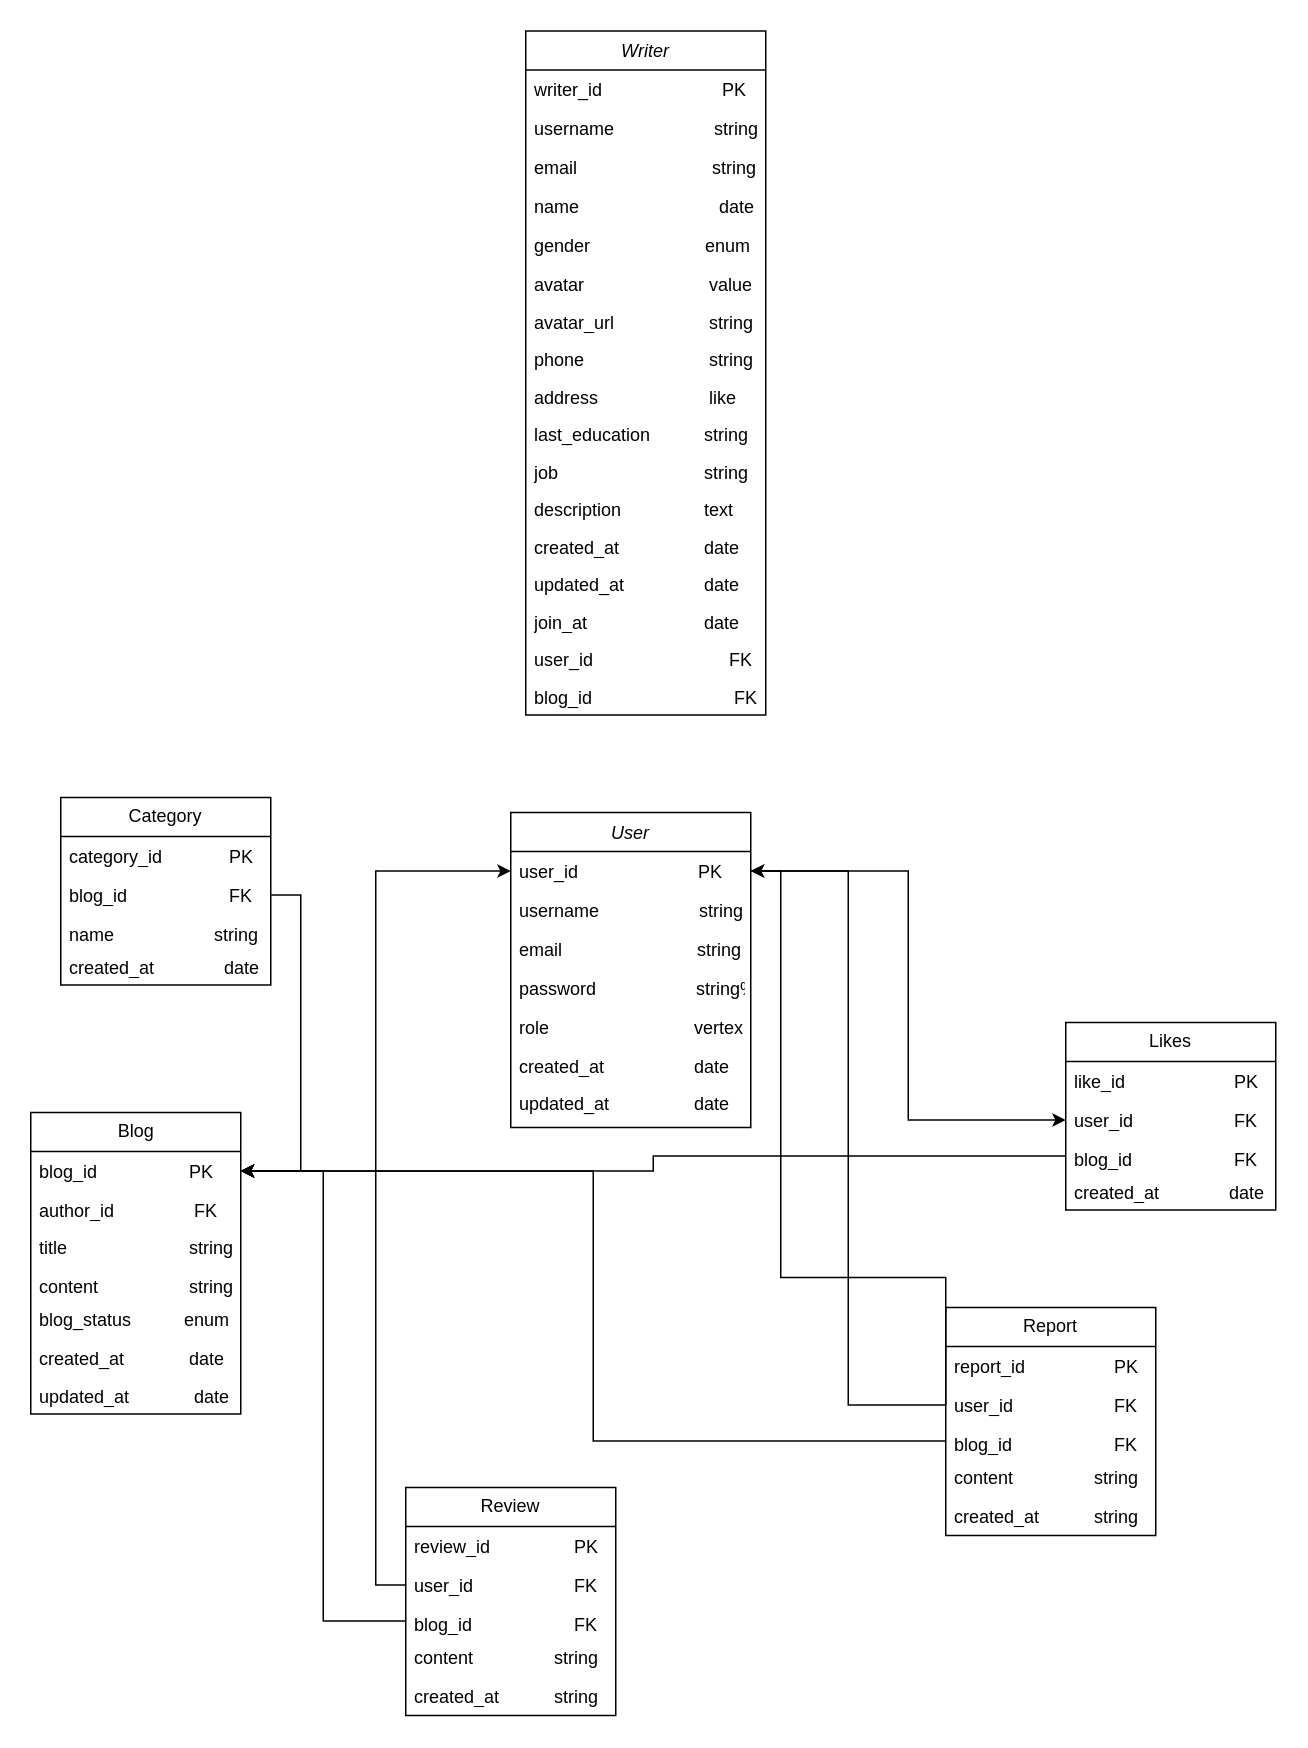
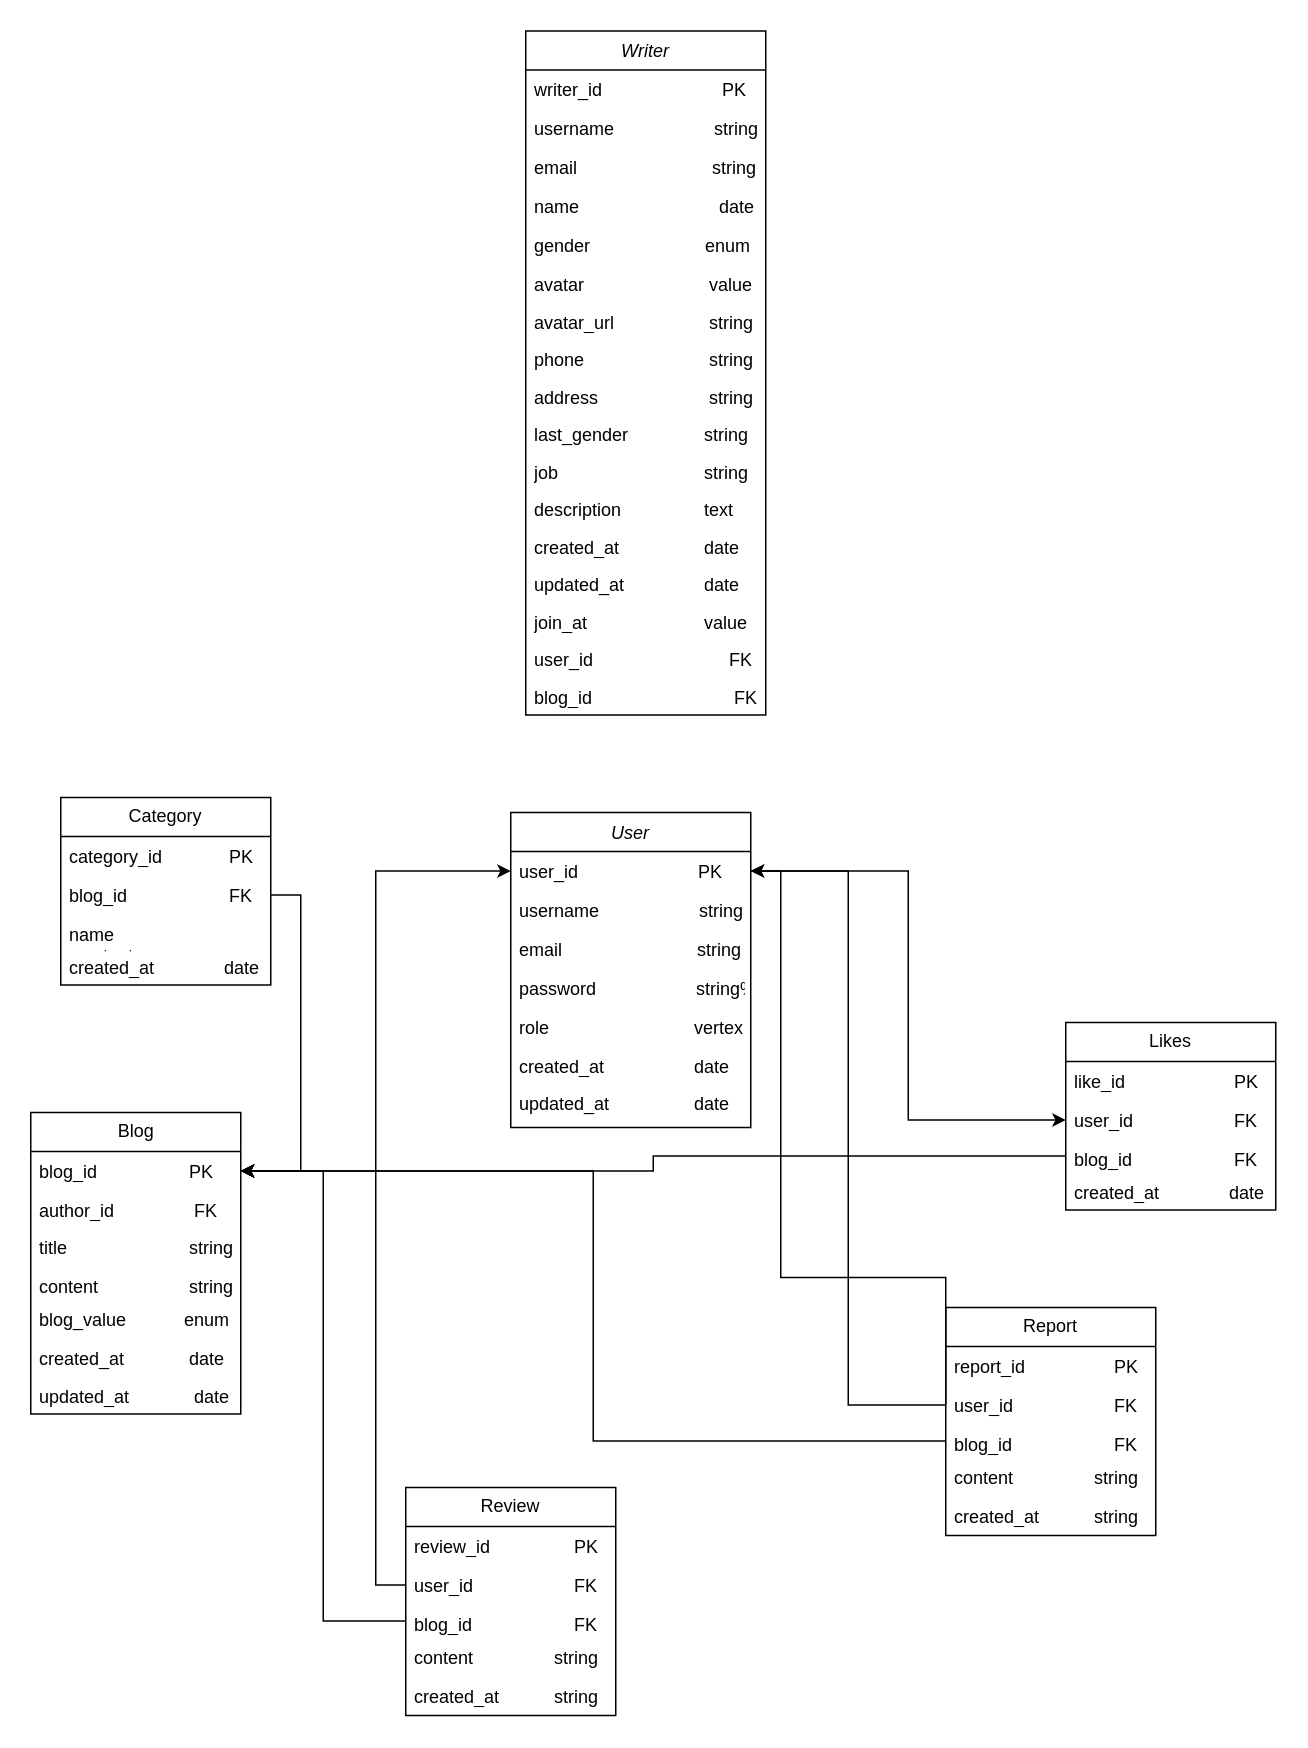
node "address like": label "address like" -> "address string"
node "last_education string": label "last_education string" -> "last_gender string"
node "join_at date": label "join_at date" -> "join_at value"
node "name string": label "name string" -> "name content"
node "blog_status enum": label "blog_status enum" -> "blog_value enum"
